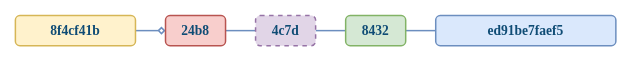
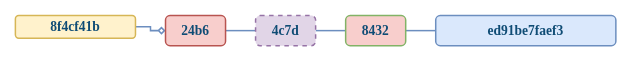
node "8f4cf41b": size 120x30 -> 120x23
node "24b8": label "24b8" -> "24b6"
node "8432": fillcolor #d5e8d4 -> #f8cecc
node "ed91be7faef5": label "ed91be7faef5" -> "ed91be7faef3"
